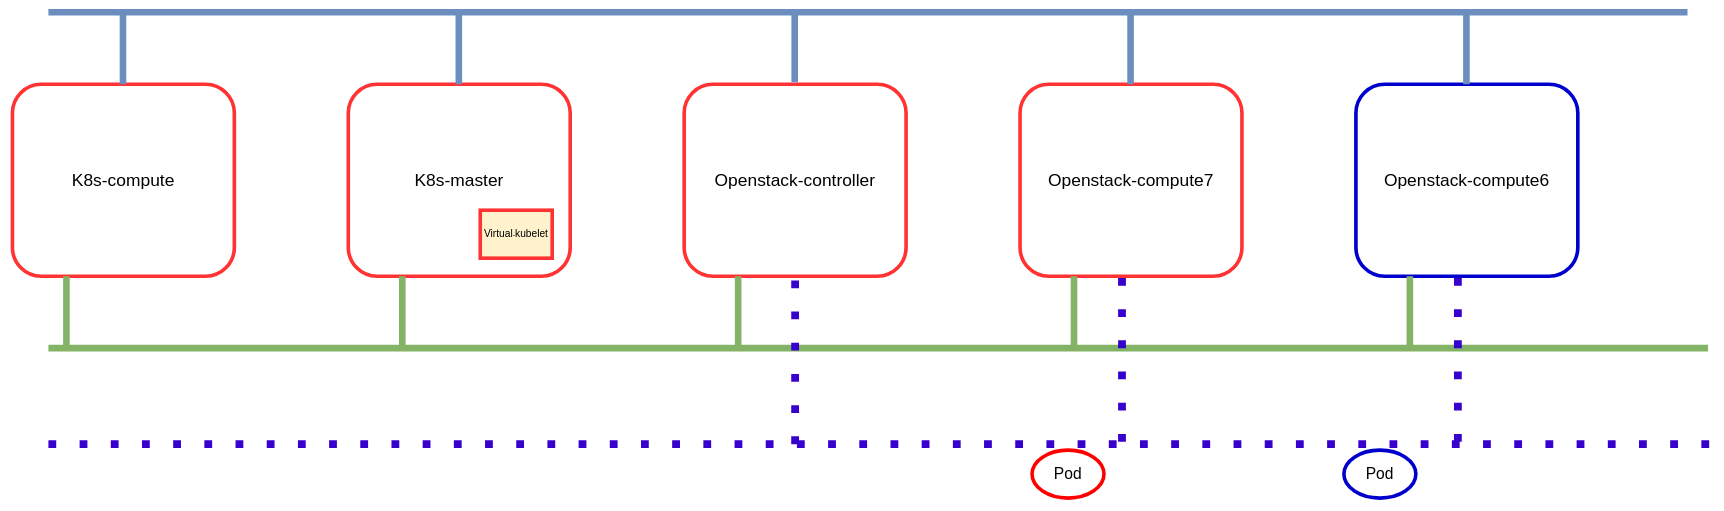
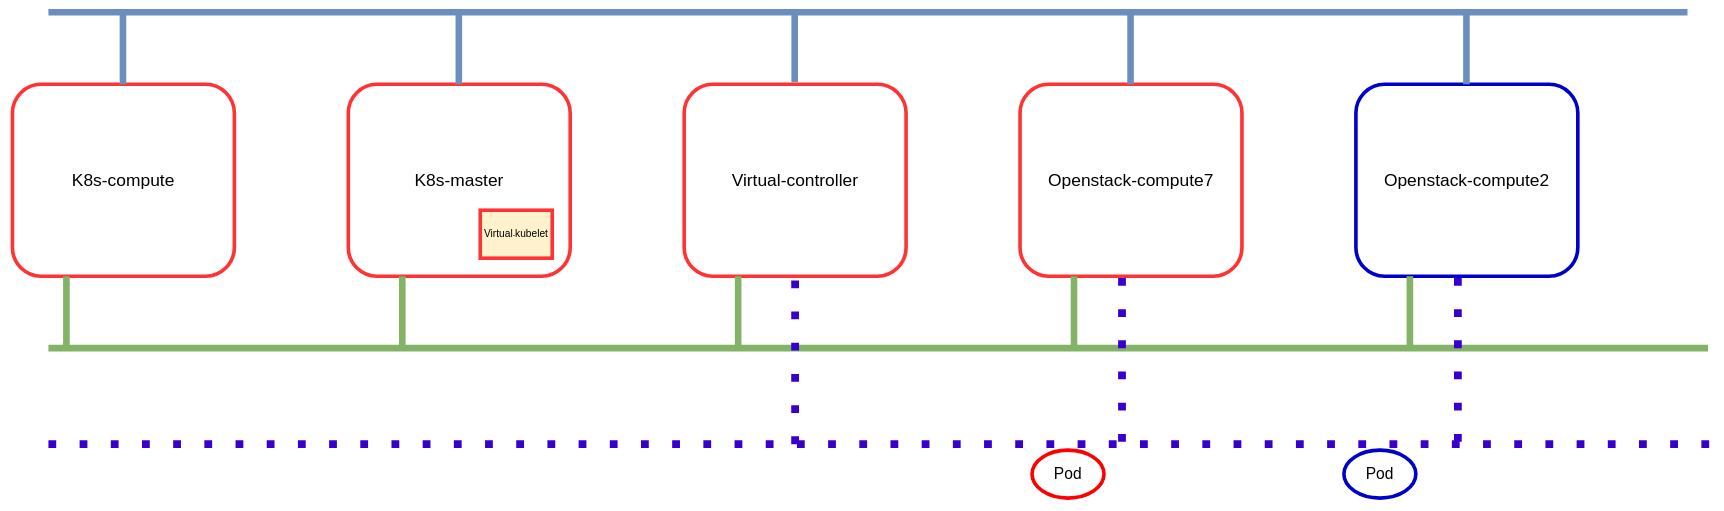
node "Openstack-controller": label "Openstack-controller" -> "Virtual-controller"
node "Openstack-compute6": label "Openstack-compute6" -> "Openstack-compute2"
